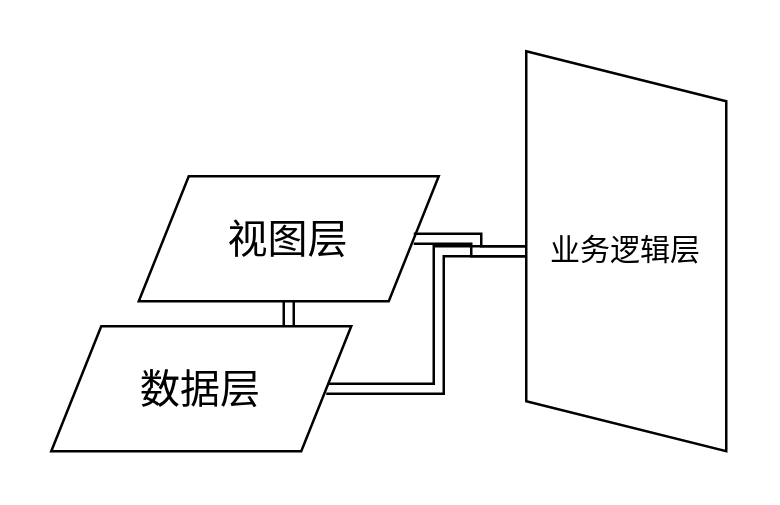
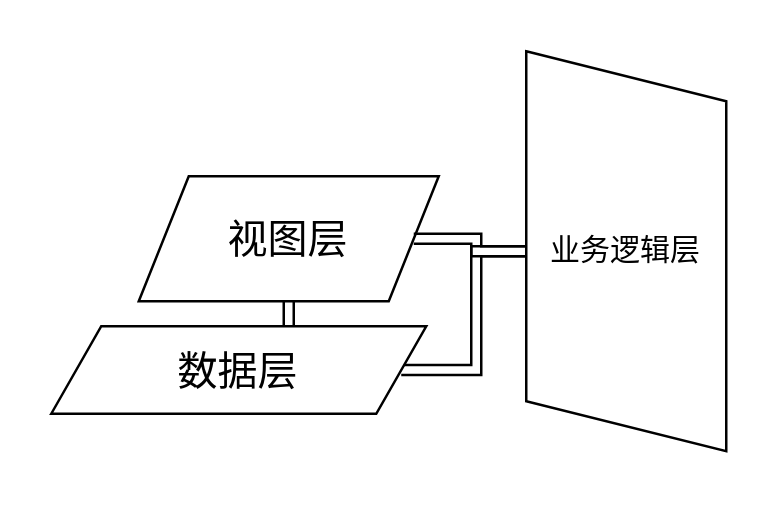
node "数据层": size 300x125 -> 375x88
